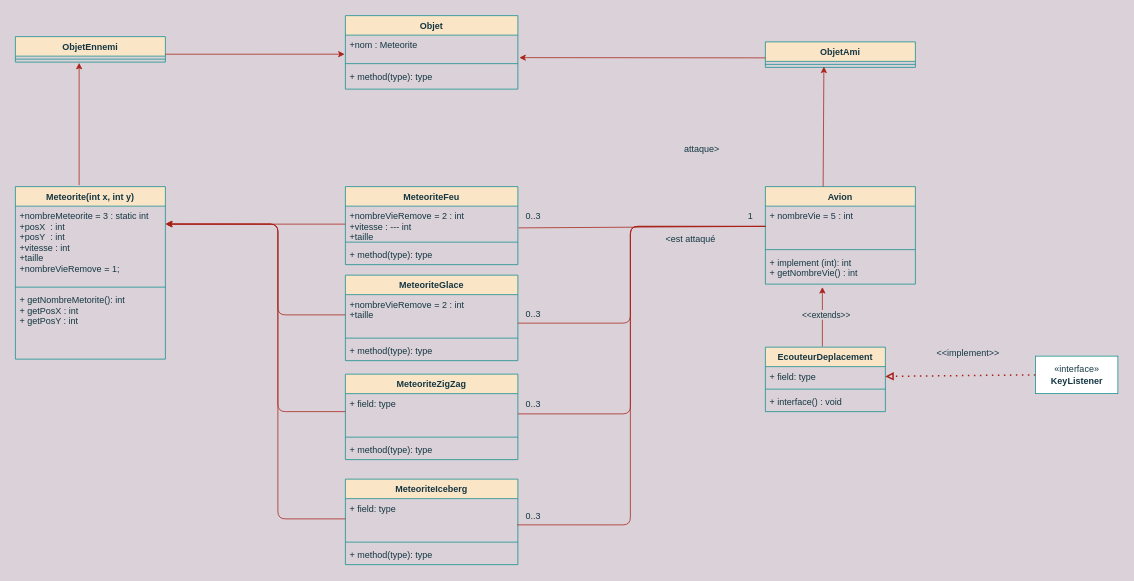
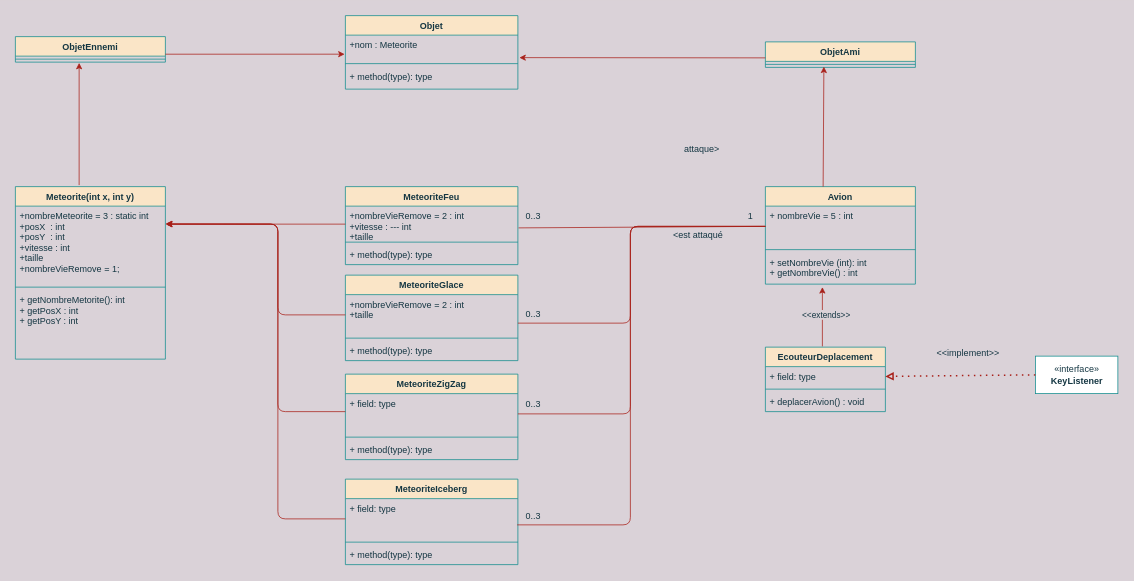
node "<est attaqué": moved (690, 239) -> (698, 235)
node "+ implement (int): int + getNombreVie() : int": label "+ implement (int): int + getNombreVie() : int" -> "+ setNombreVie (int): int + getNombreVie() : int"
node "+ interface() : void": label "+ interface() : void" -> "+ deplacerAvion() : void"
